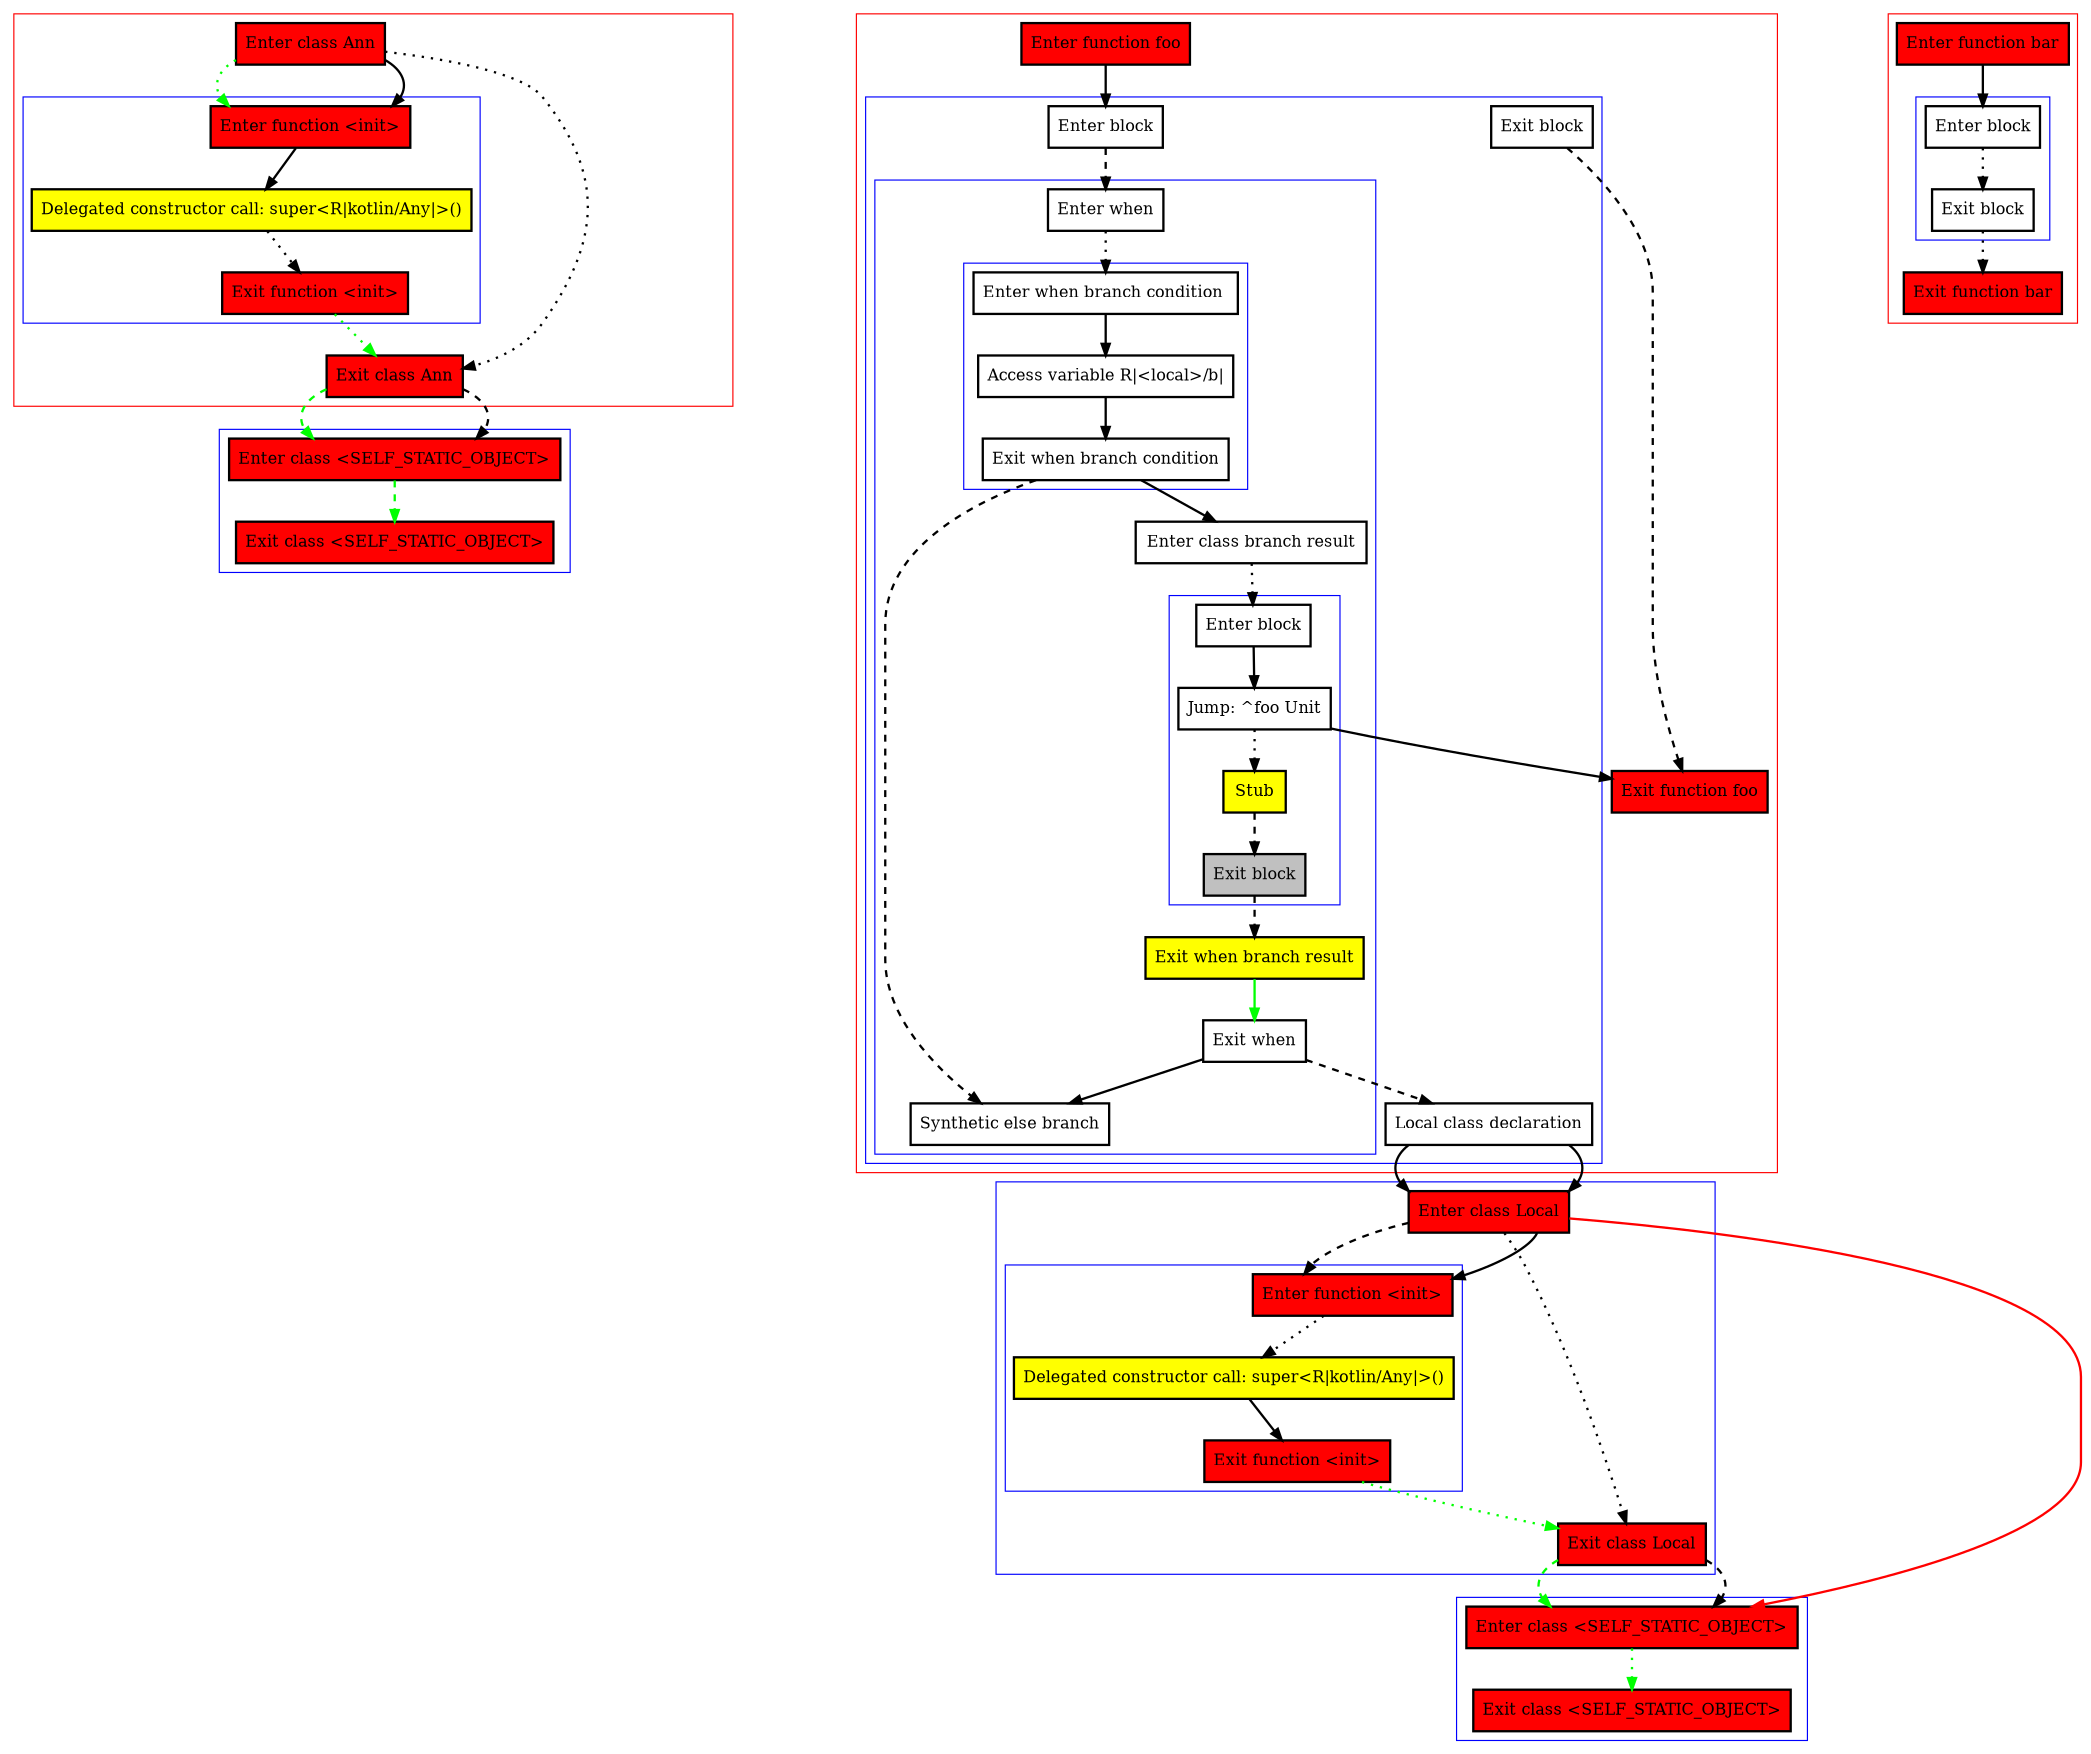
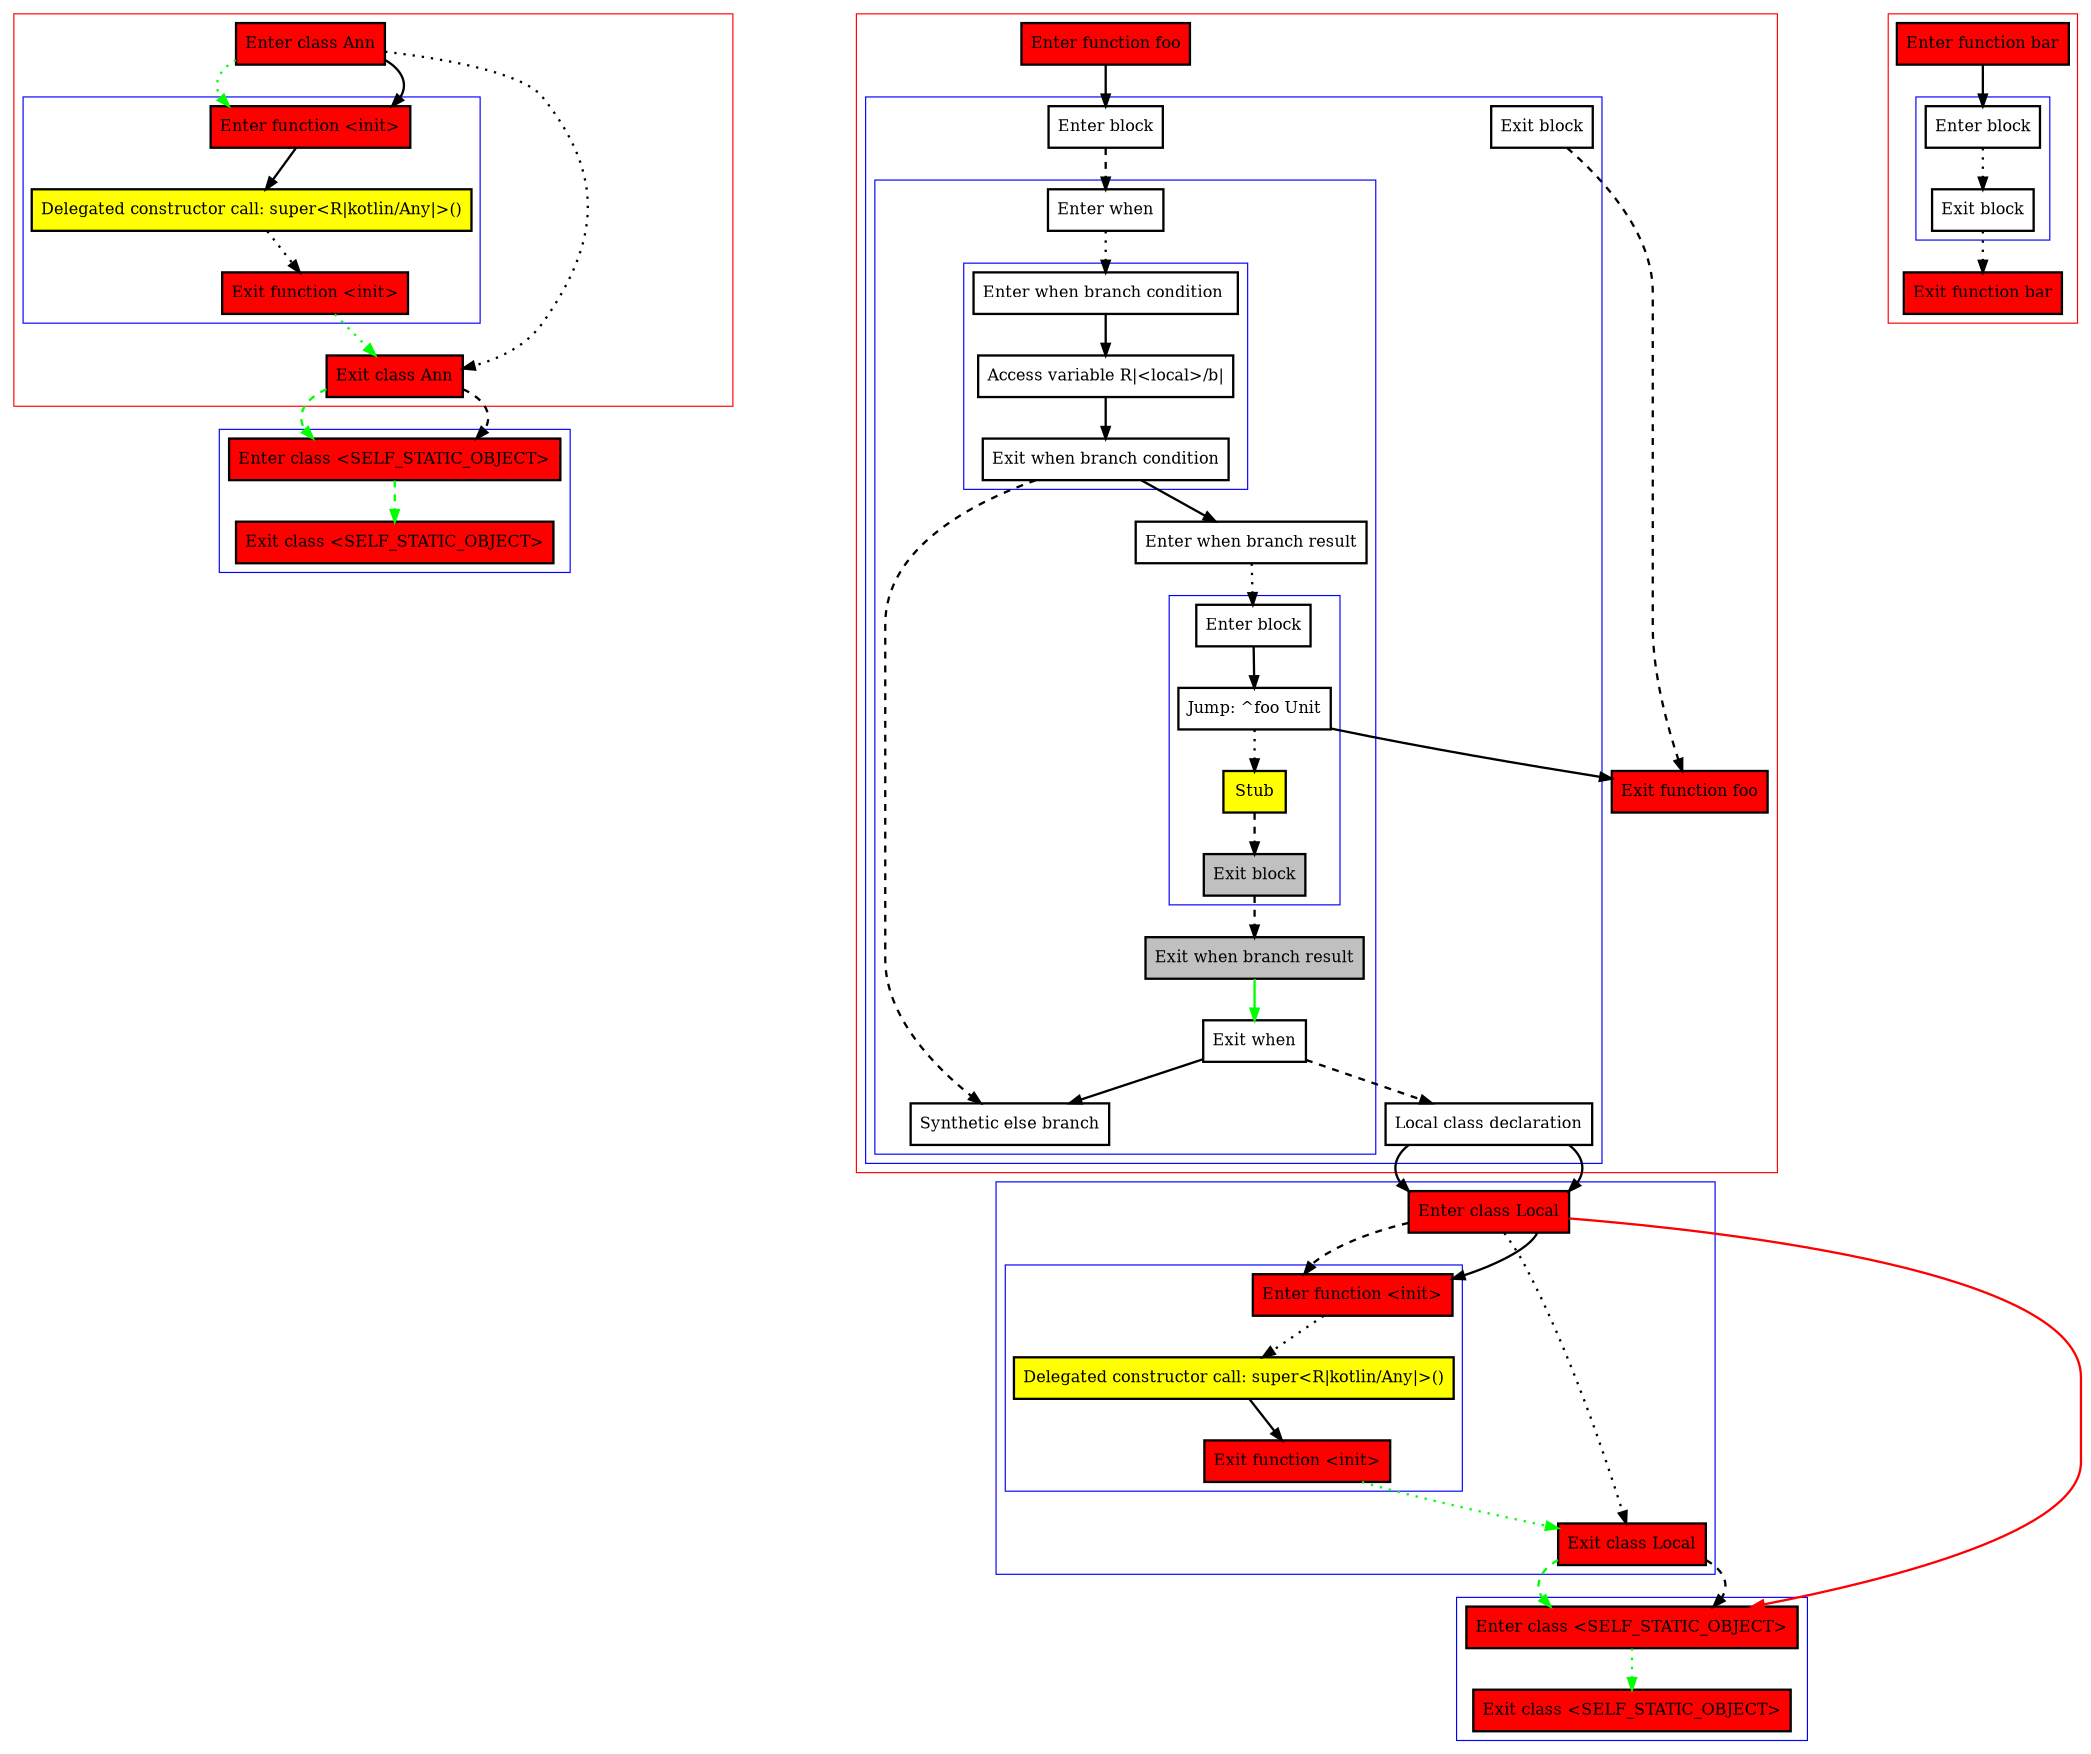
node "Enter class branch result": label "Enter class branch result" -> "Enter when branch result"
node "Exit when branch result": fillcolor yellow -> gray
